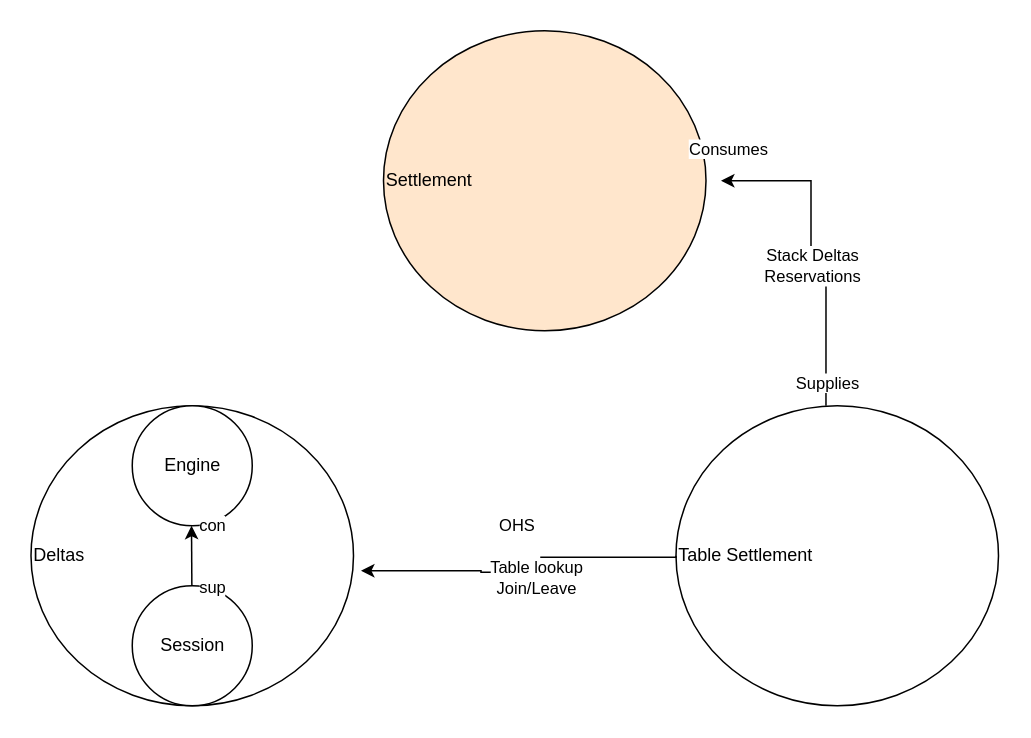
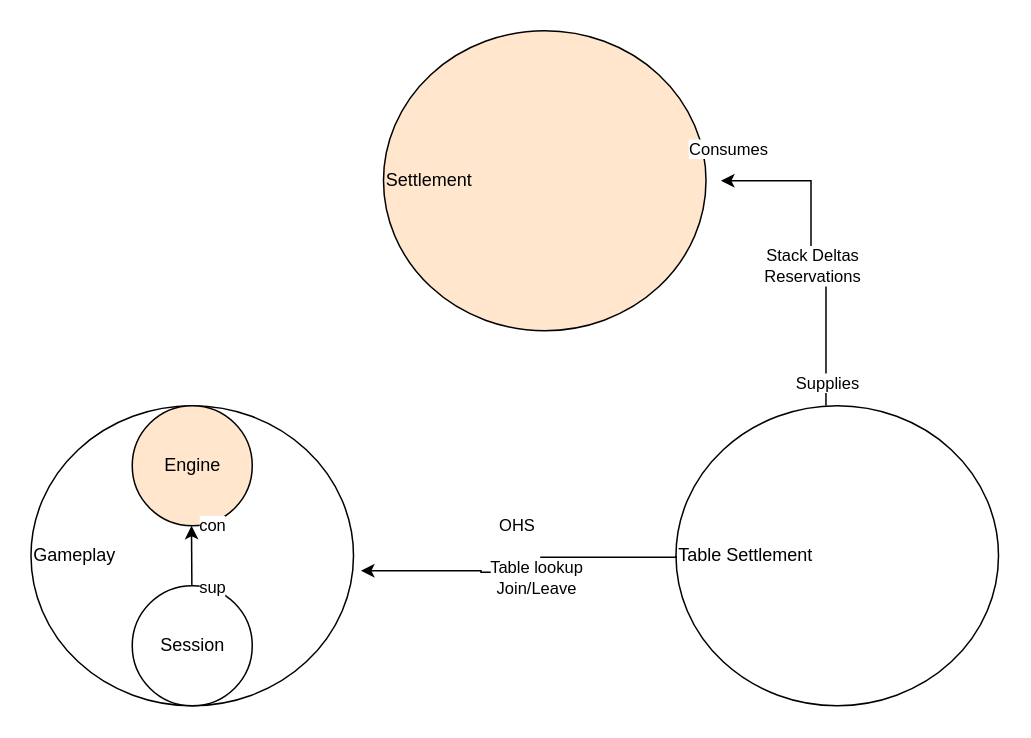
node "Engine": fillcolor #ffffff -> #ffe6cc
node "Deltas": label "Deltas" -> "Gameplay"
